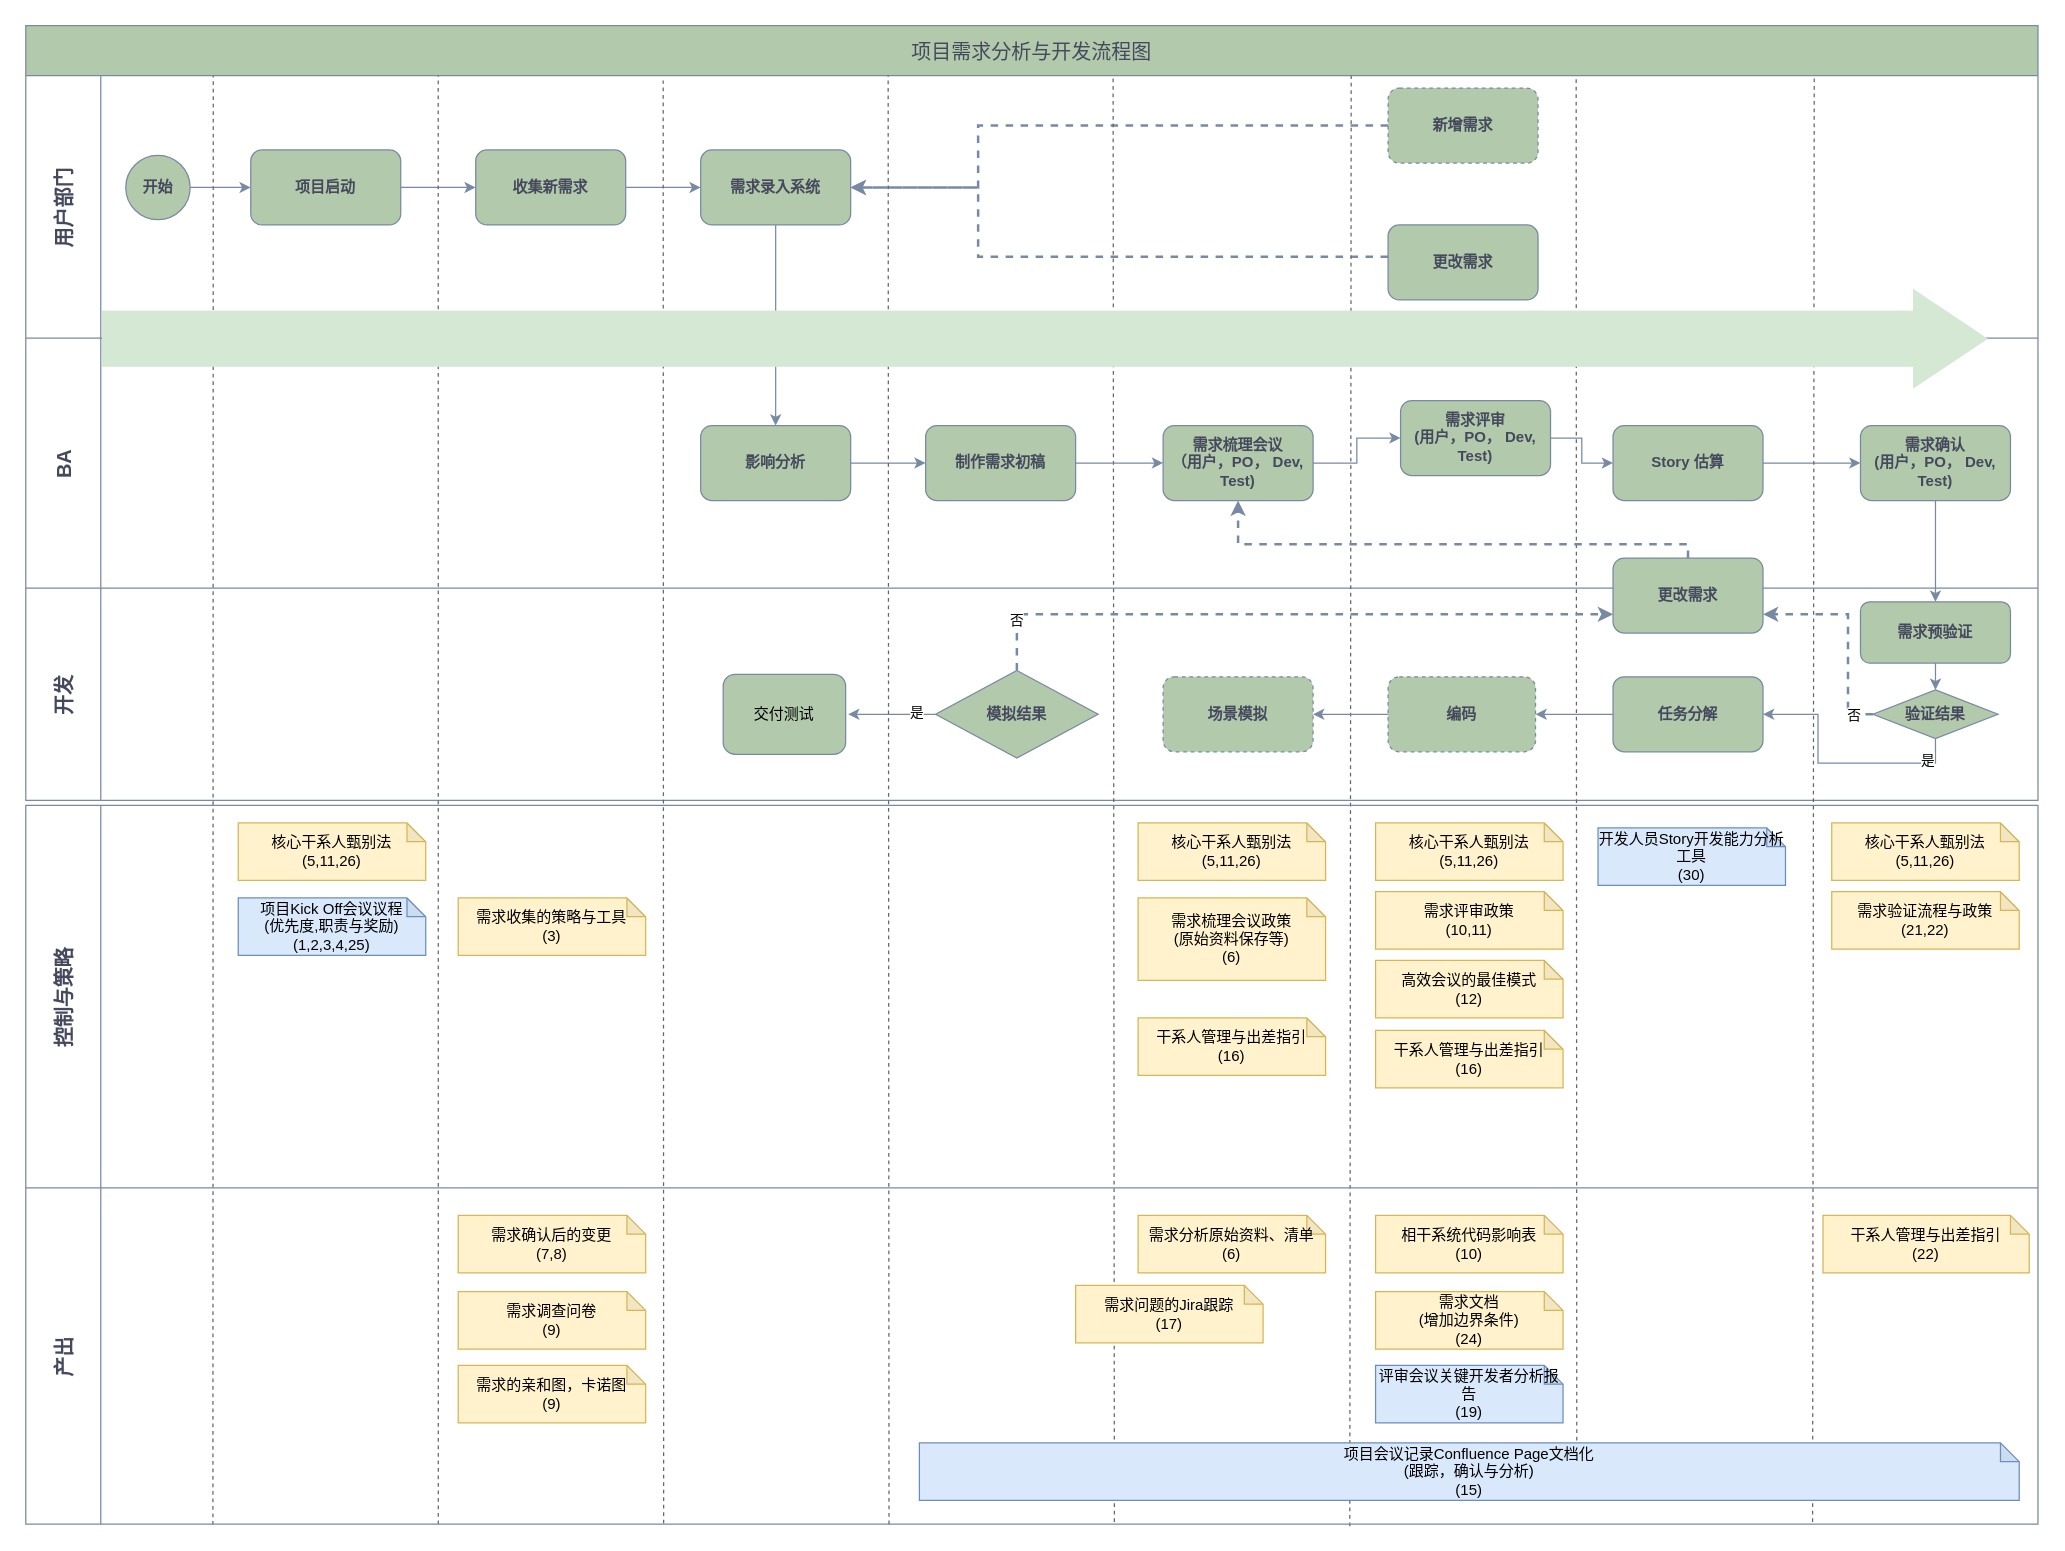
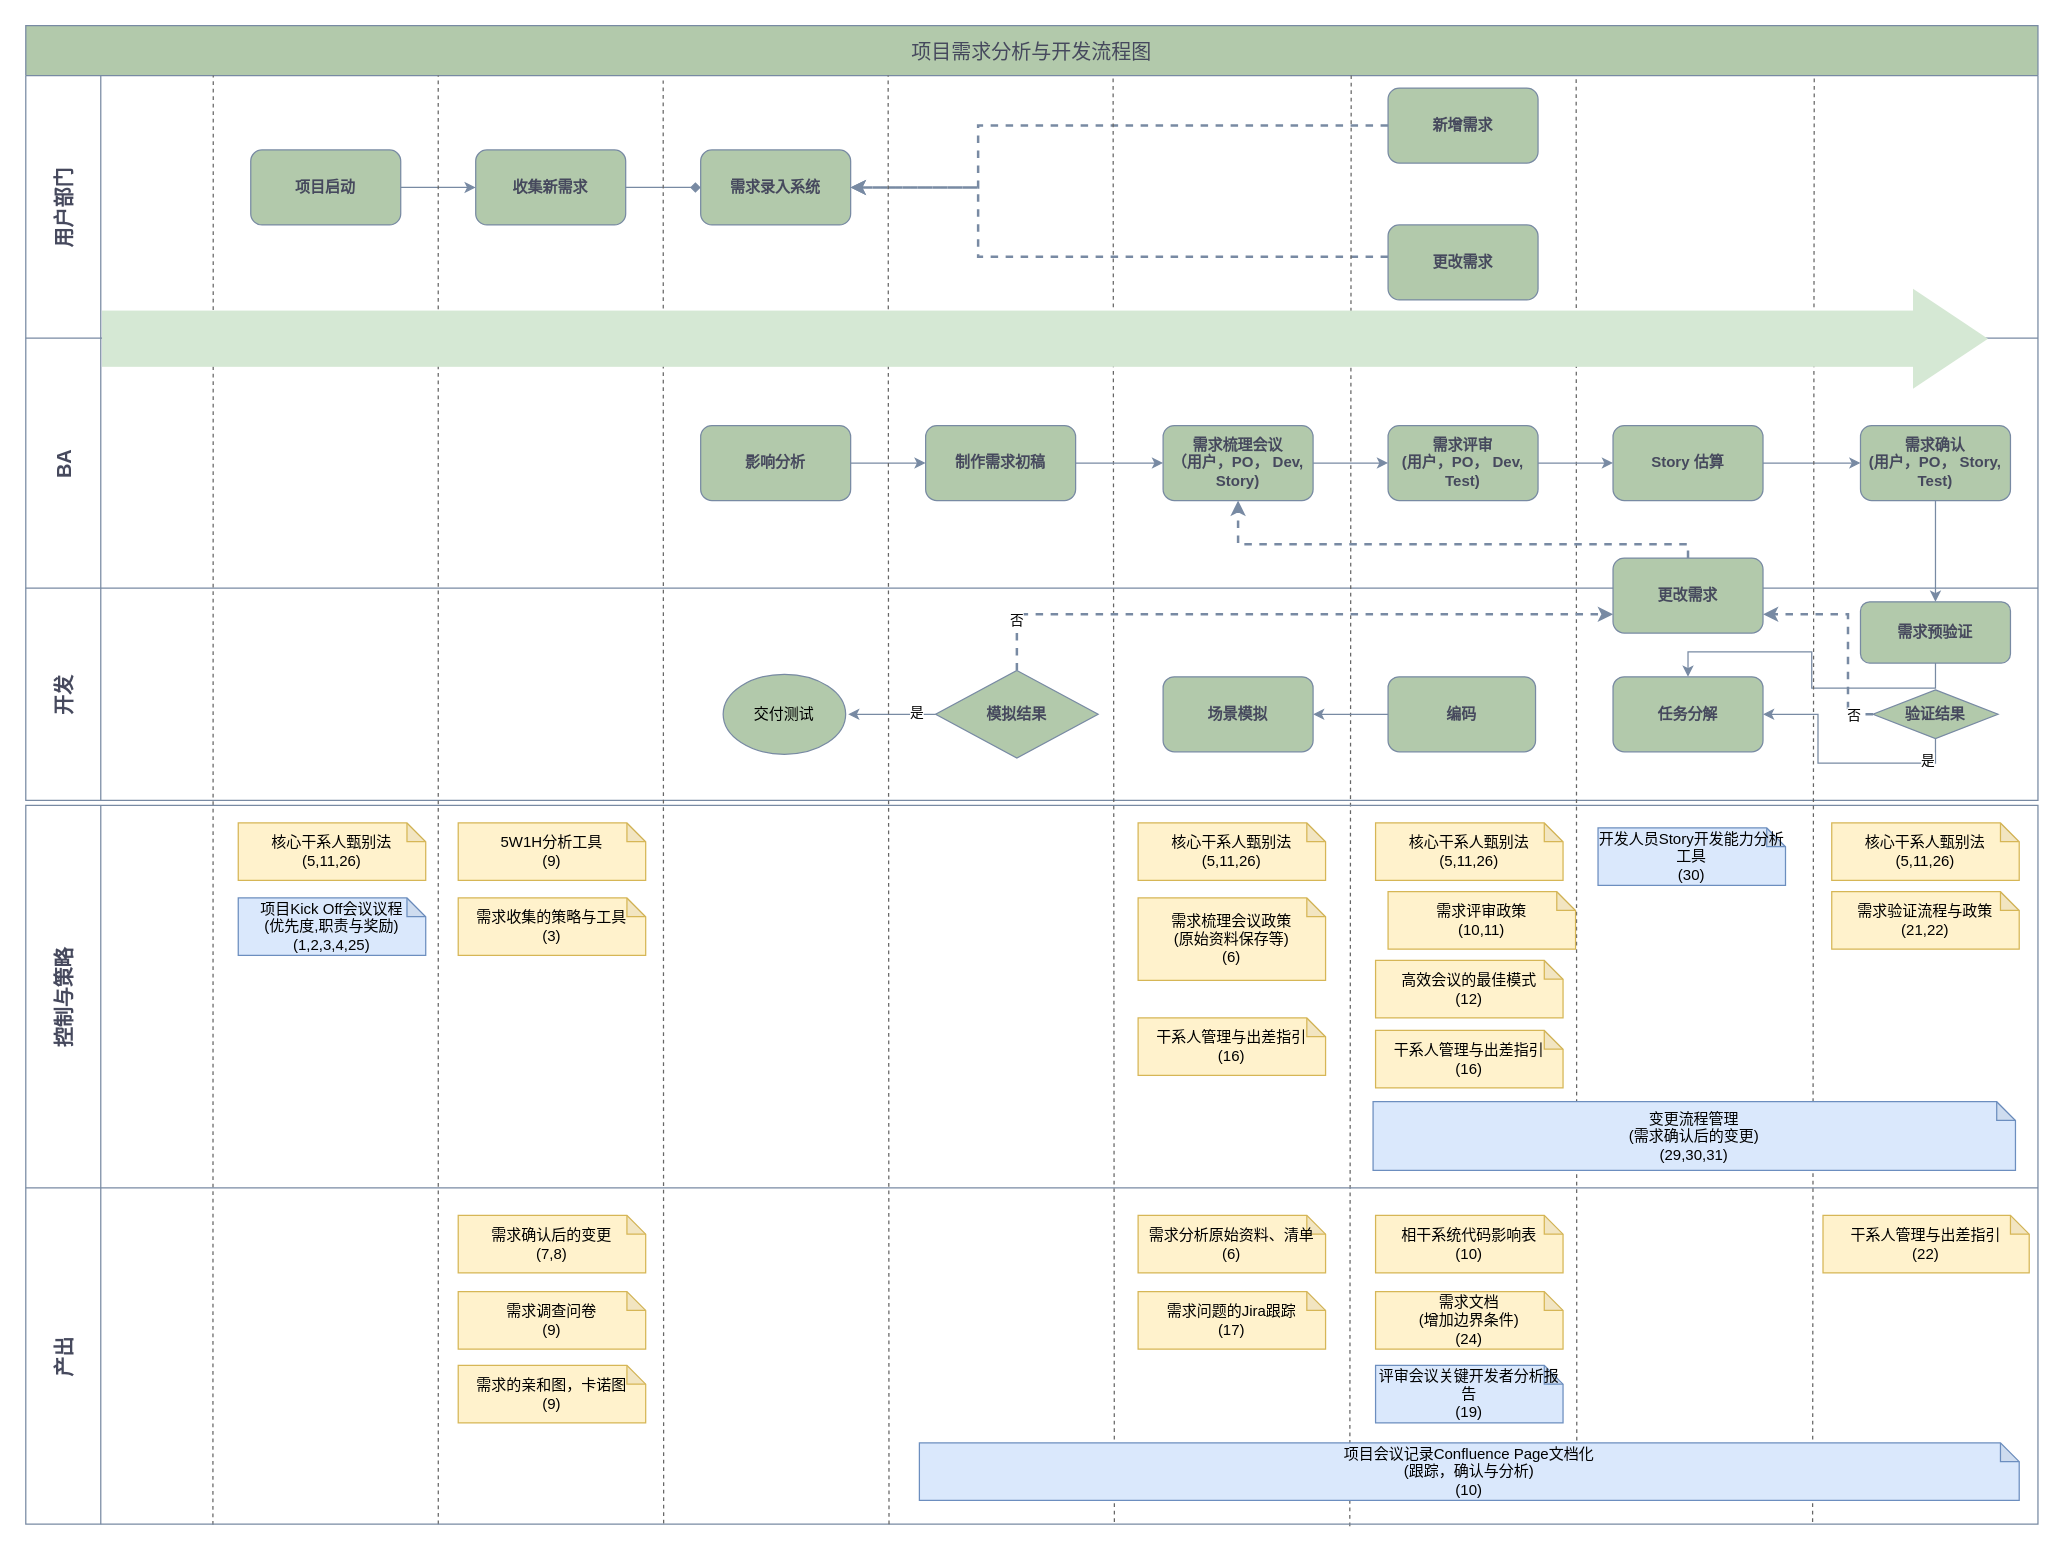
node "新增需求": style dashed -> solid
node "开始": removed
edge "开始" -> "项目启动": removed
edge "收集新需求" -> "需求录入系统": arrowhead classic -> diamond
edge "需求录入系统" -> "影响分析": removed
node "需求评审 (用户，PO， Dev, Test)": moved (1476, 438) -> (1463, 463)
node "需求梳理会议（用户，PO， Dev, Test)": label "需求梳理会议（用户，PO， Dev, Test)" -> "需求梳理会议（用户，PO， Dev, Story)"
node "需求确认 (用户，PO， Dev, Test)": label "需求确认 (用户，PO， Dev, Test)" -> "需求确认 (用户，PO， Story, Test)"
edge "需求预验证" -> "验证结果": now "需求预验证" -> "任务分解"
node "交付测试": shape rounded rectangle -> ellipse
node "场景模拟": style dashed -> solid
node "编码": style dashed -> solid
edge "任务分解" -> "编码": removed
node "5W1H分析工具 (9)": added
node "需求评审政策 (10,11)": moved (1469, 921) -> (1482, 921)
node "变更流程管理 (需求确认后的变更) (29,30,31)": added
node "需求问题的Jira跟踪 (17)": moved (1169, 1314) -> (1232, 1321)
node "项目会议记录Confluence Page文档化 (跟踪，确认与分析) (15)": label "项目会议记录Confluence Page文档化 (跟踪，确认与分析) (15)" -> "项目会议记录Confluence Page文档化 (跟踪，确认与分析) (10)"
